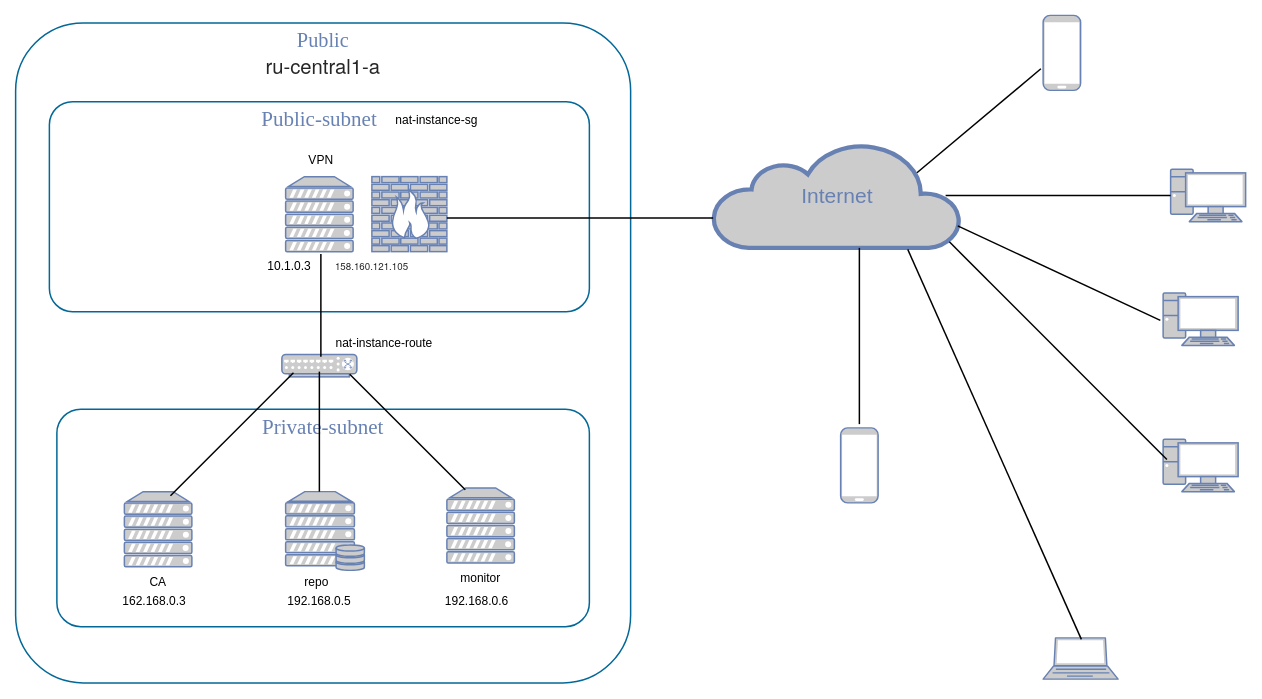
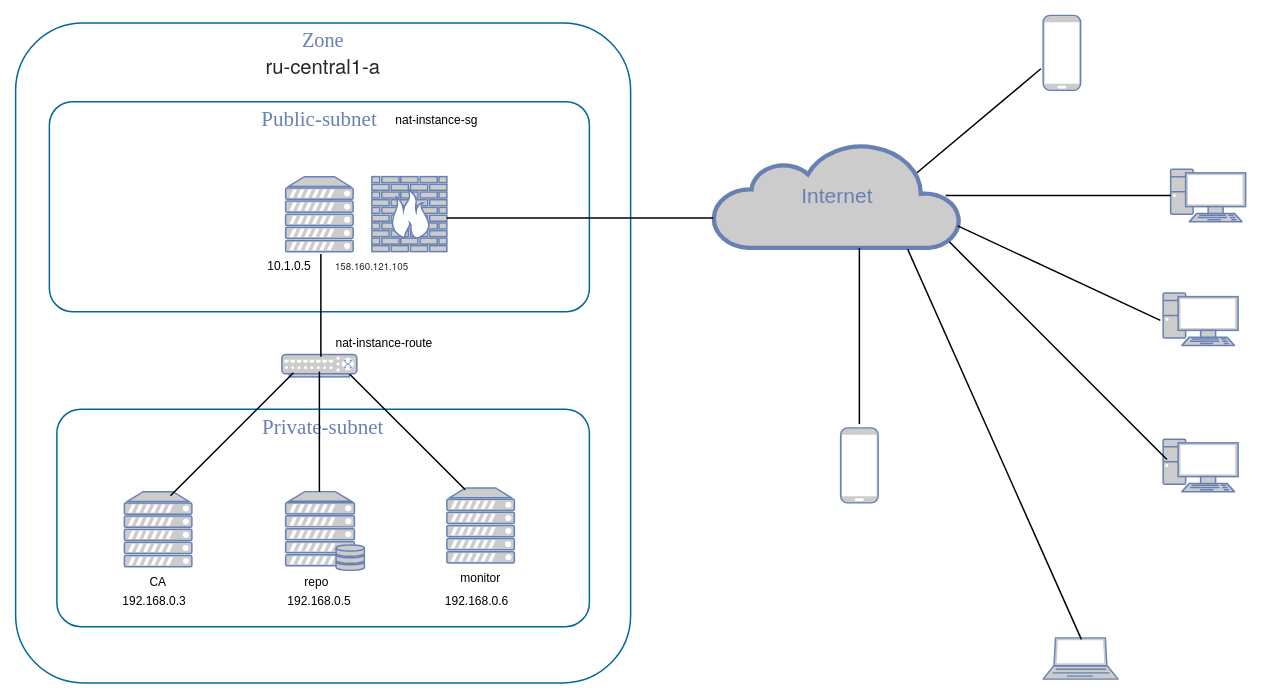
node "Public ru-central1-a": label "Public ru-central1-a" -> "Zone ru-central1-a"
node "VPN": removed
node "10.1.0.3": label "10.1.0.3" -> "10.1.0.5"
node "162.168.0.3": label "162.168.0.3" -> "192.168.0.3"
